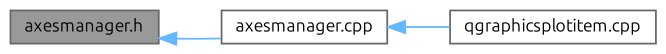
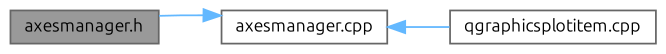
edge "axesmanager.cpp" -> "axesmanager.h": reversed
